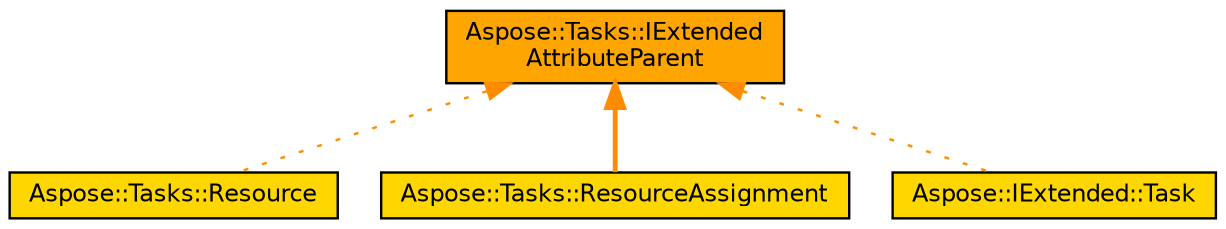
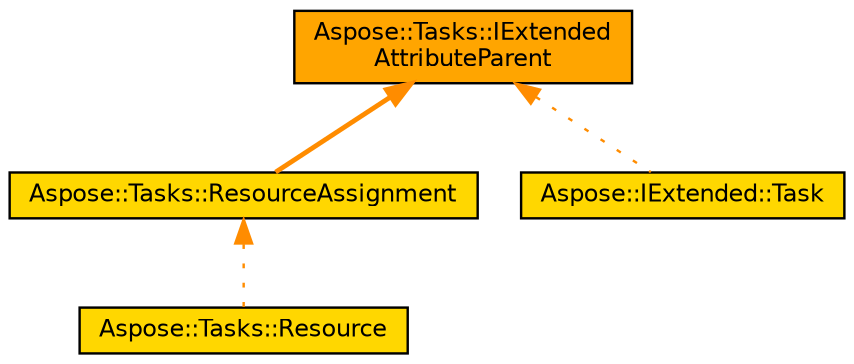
edge "Aspose::Tasks::Resource" -> "Aspose::Tasks::IExtended AttributeParent": now "Aspose::Tasks::Resource" -> "Aspose::Tasks::ResourceAssignment"
